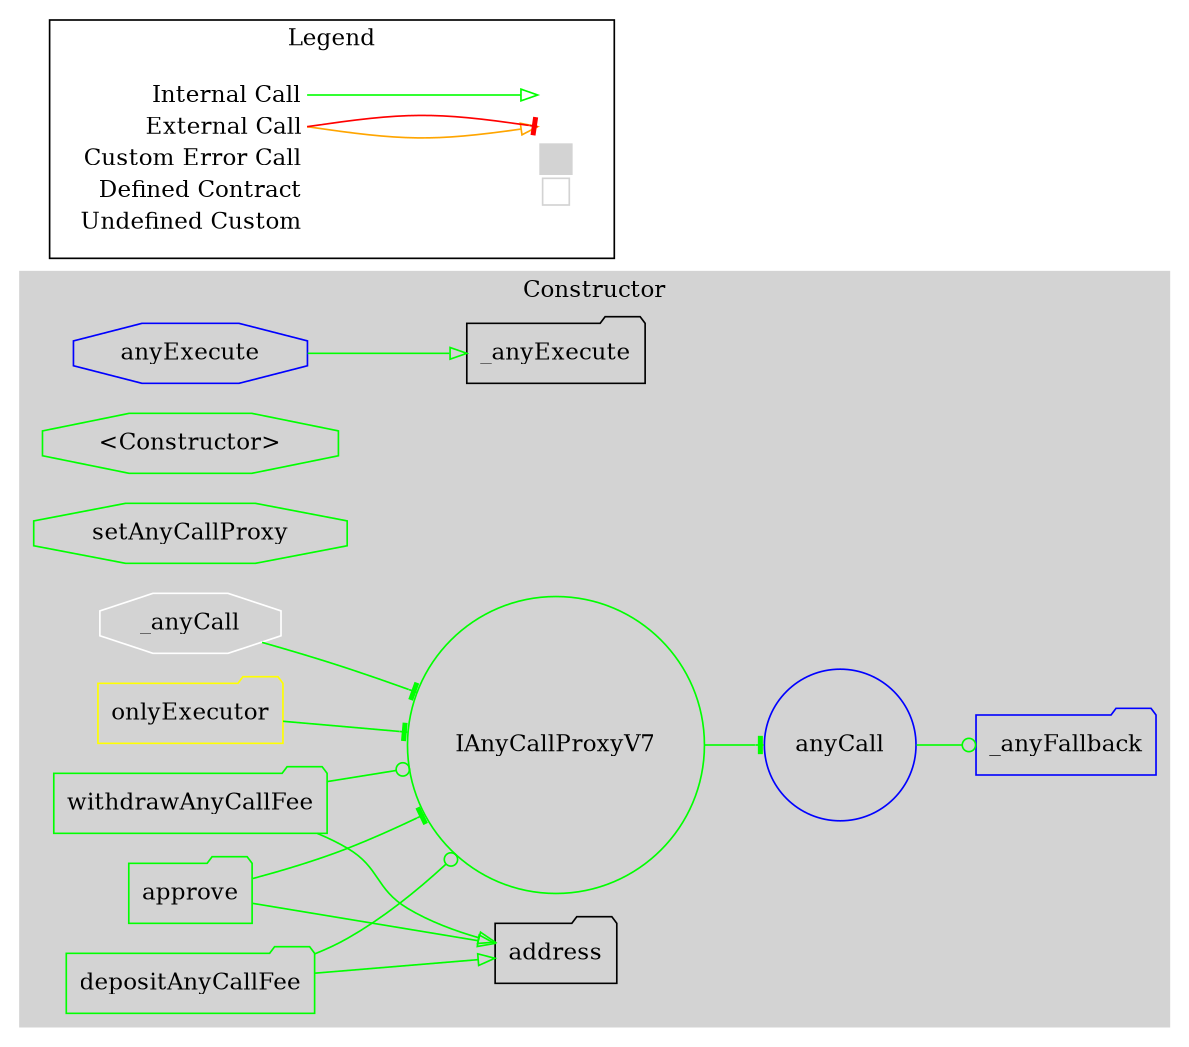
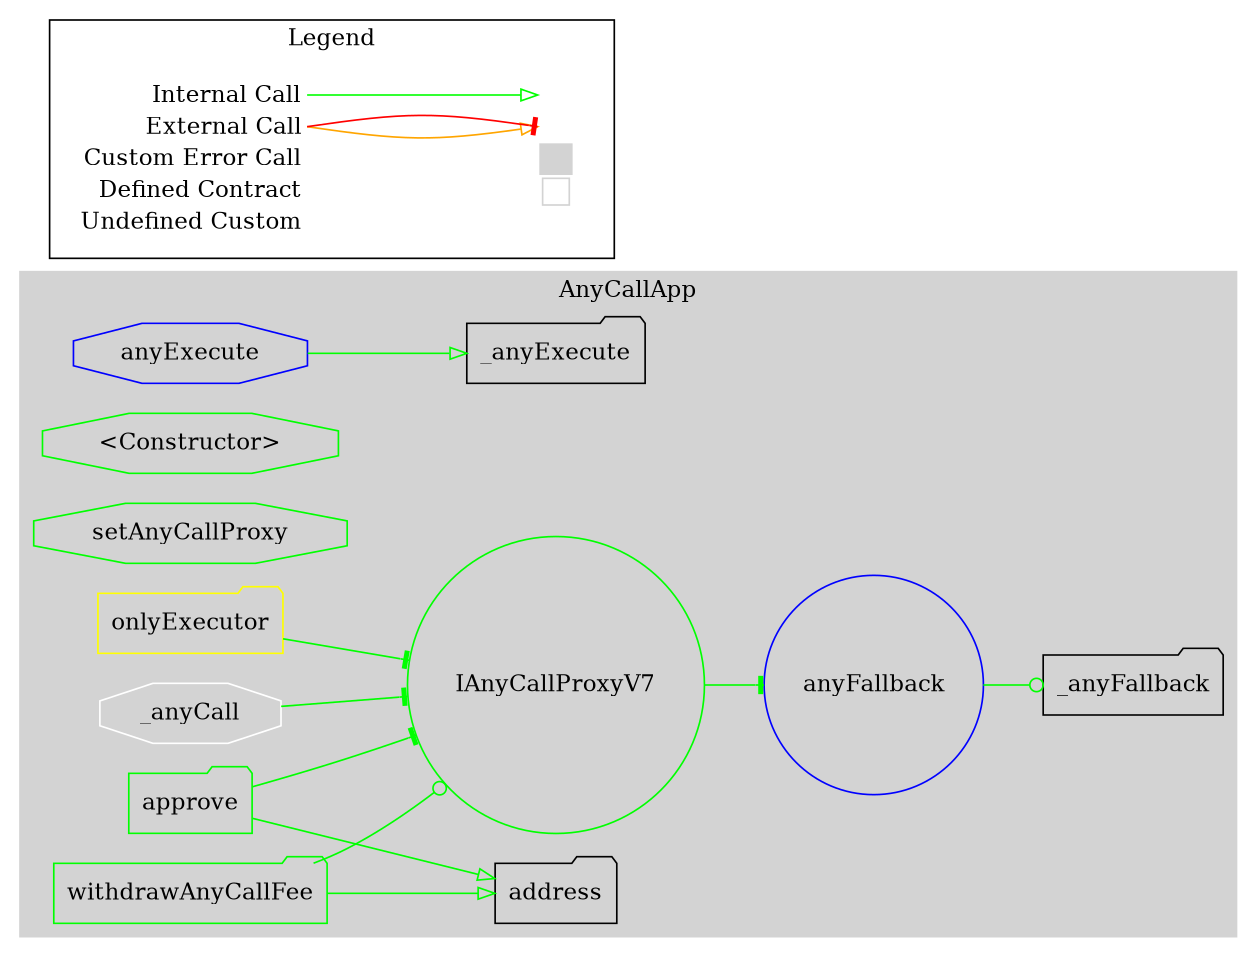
cluster "Constructor": label "Constructor" -> "AnyCallApp"
node "anyCall": label "anyCall" -> "anyFallback"
node "_anyFallback": color blue -> black
node "depositAnyCallFee": removed
